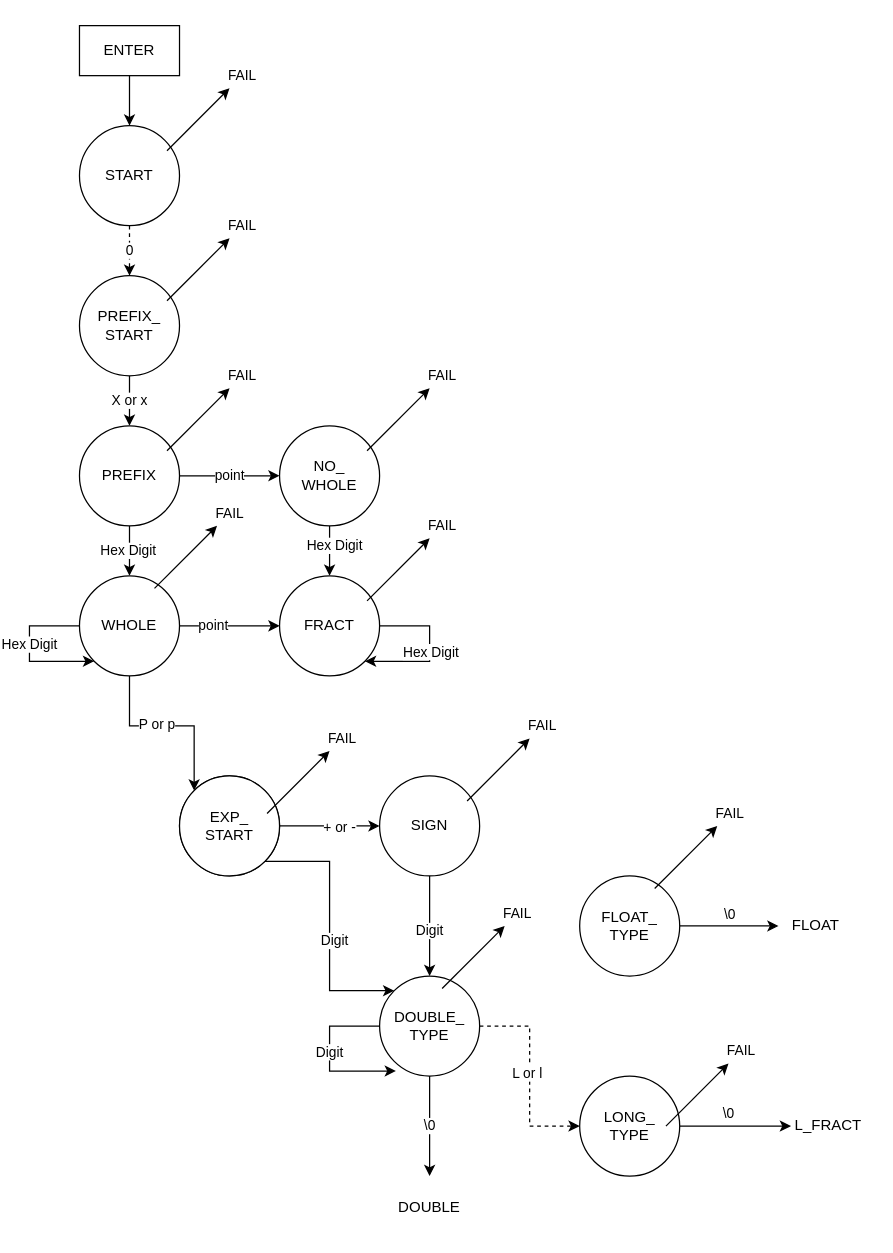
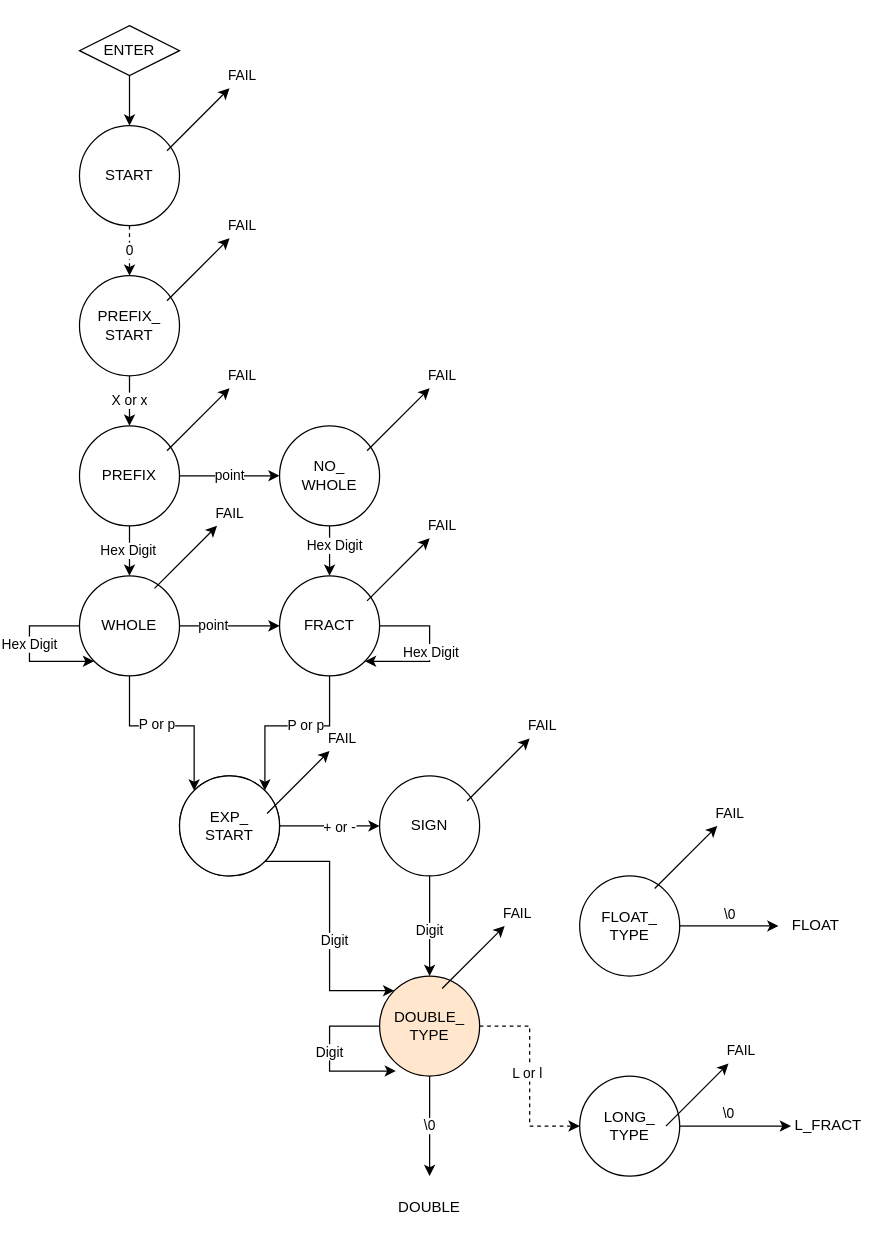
node "ENTER": shape rectangle -> diamond
edge "FRACT" -> "EXP_ START": added, label "P or p"
node "DOUBLE_ TYPE": fillcolor #ffffff -> #ffe6cc
